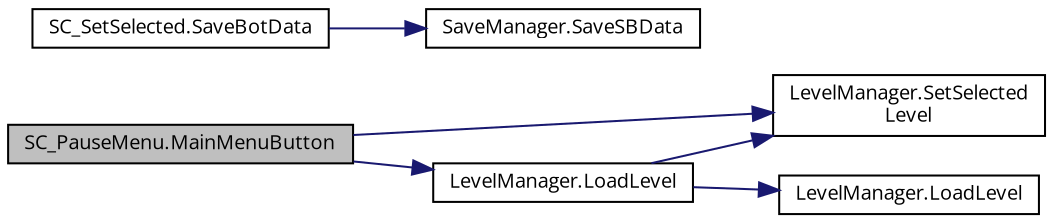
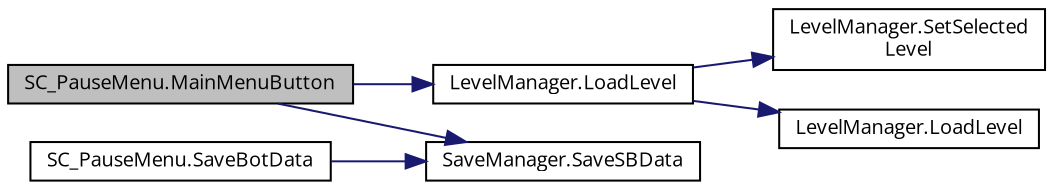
node "SC_SetSelected.SaveBotData": label "SC_SetSelected.SaveBotData" -> "SC_PauseMenu.SaveBotData"
edge "SC_PauseMenu.MainMenuButton" -> "LevelManager.SetSelected Level": now "SC_PauseMenu.MainMenuButton" -> "SaveManager.SaveSBData"
